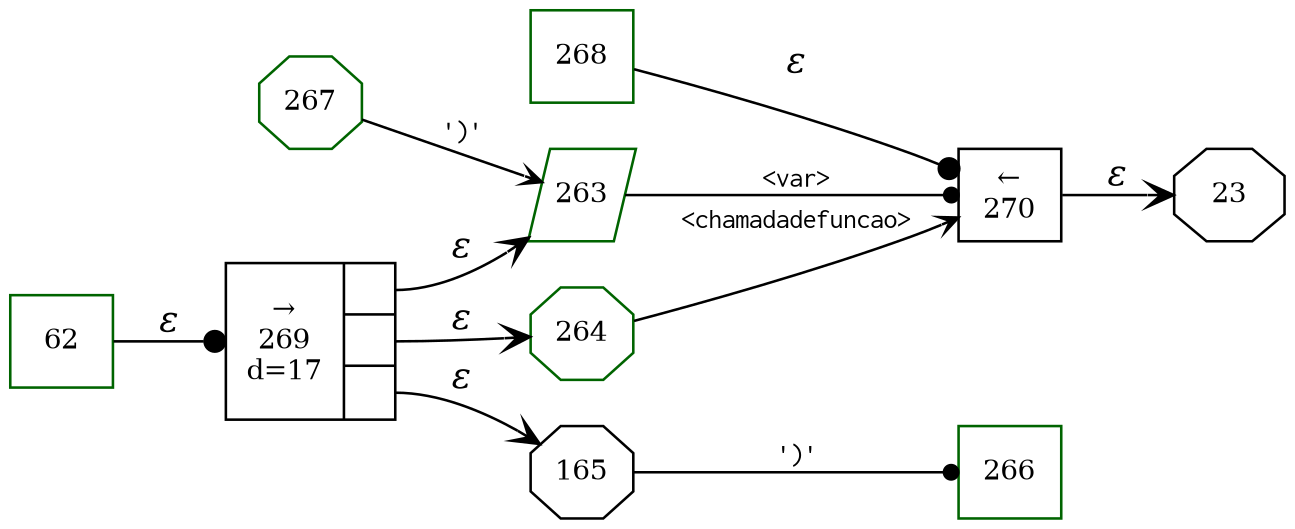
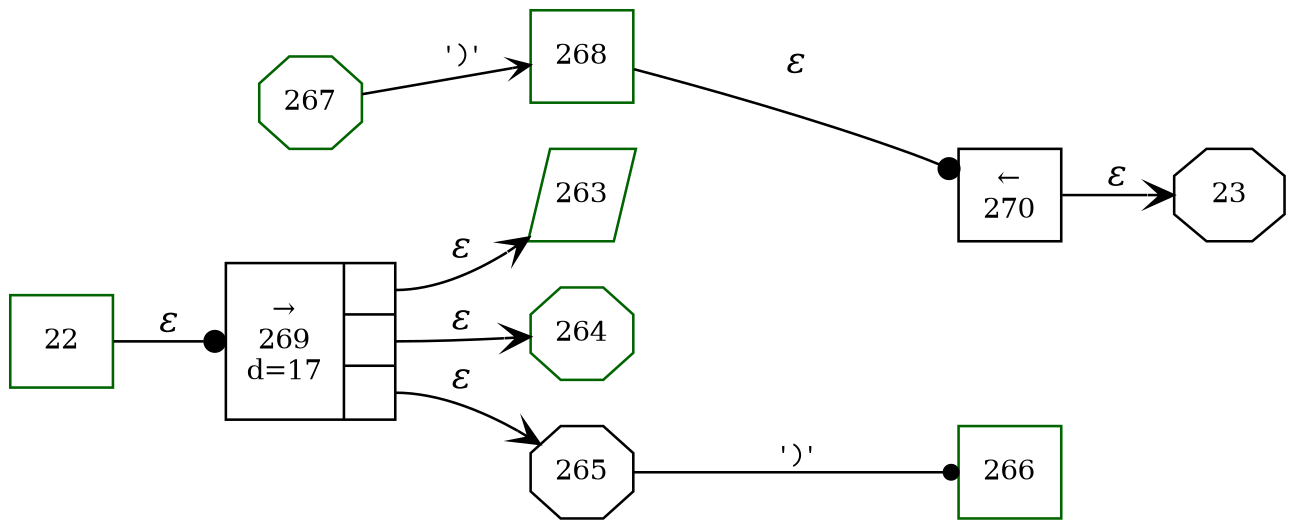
edge "267" -> "263": now "267" -> "268"
edge "263" -> "← 270": removed, label "<var>"
edge "264" -> "← 270": removed, label "<chamadadefuncao>"
node "62": label "62" -> "22"
node "165": label "165" -> "265"
